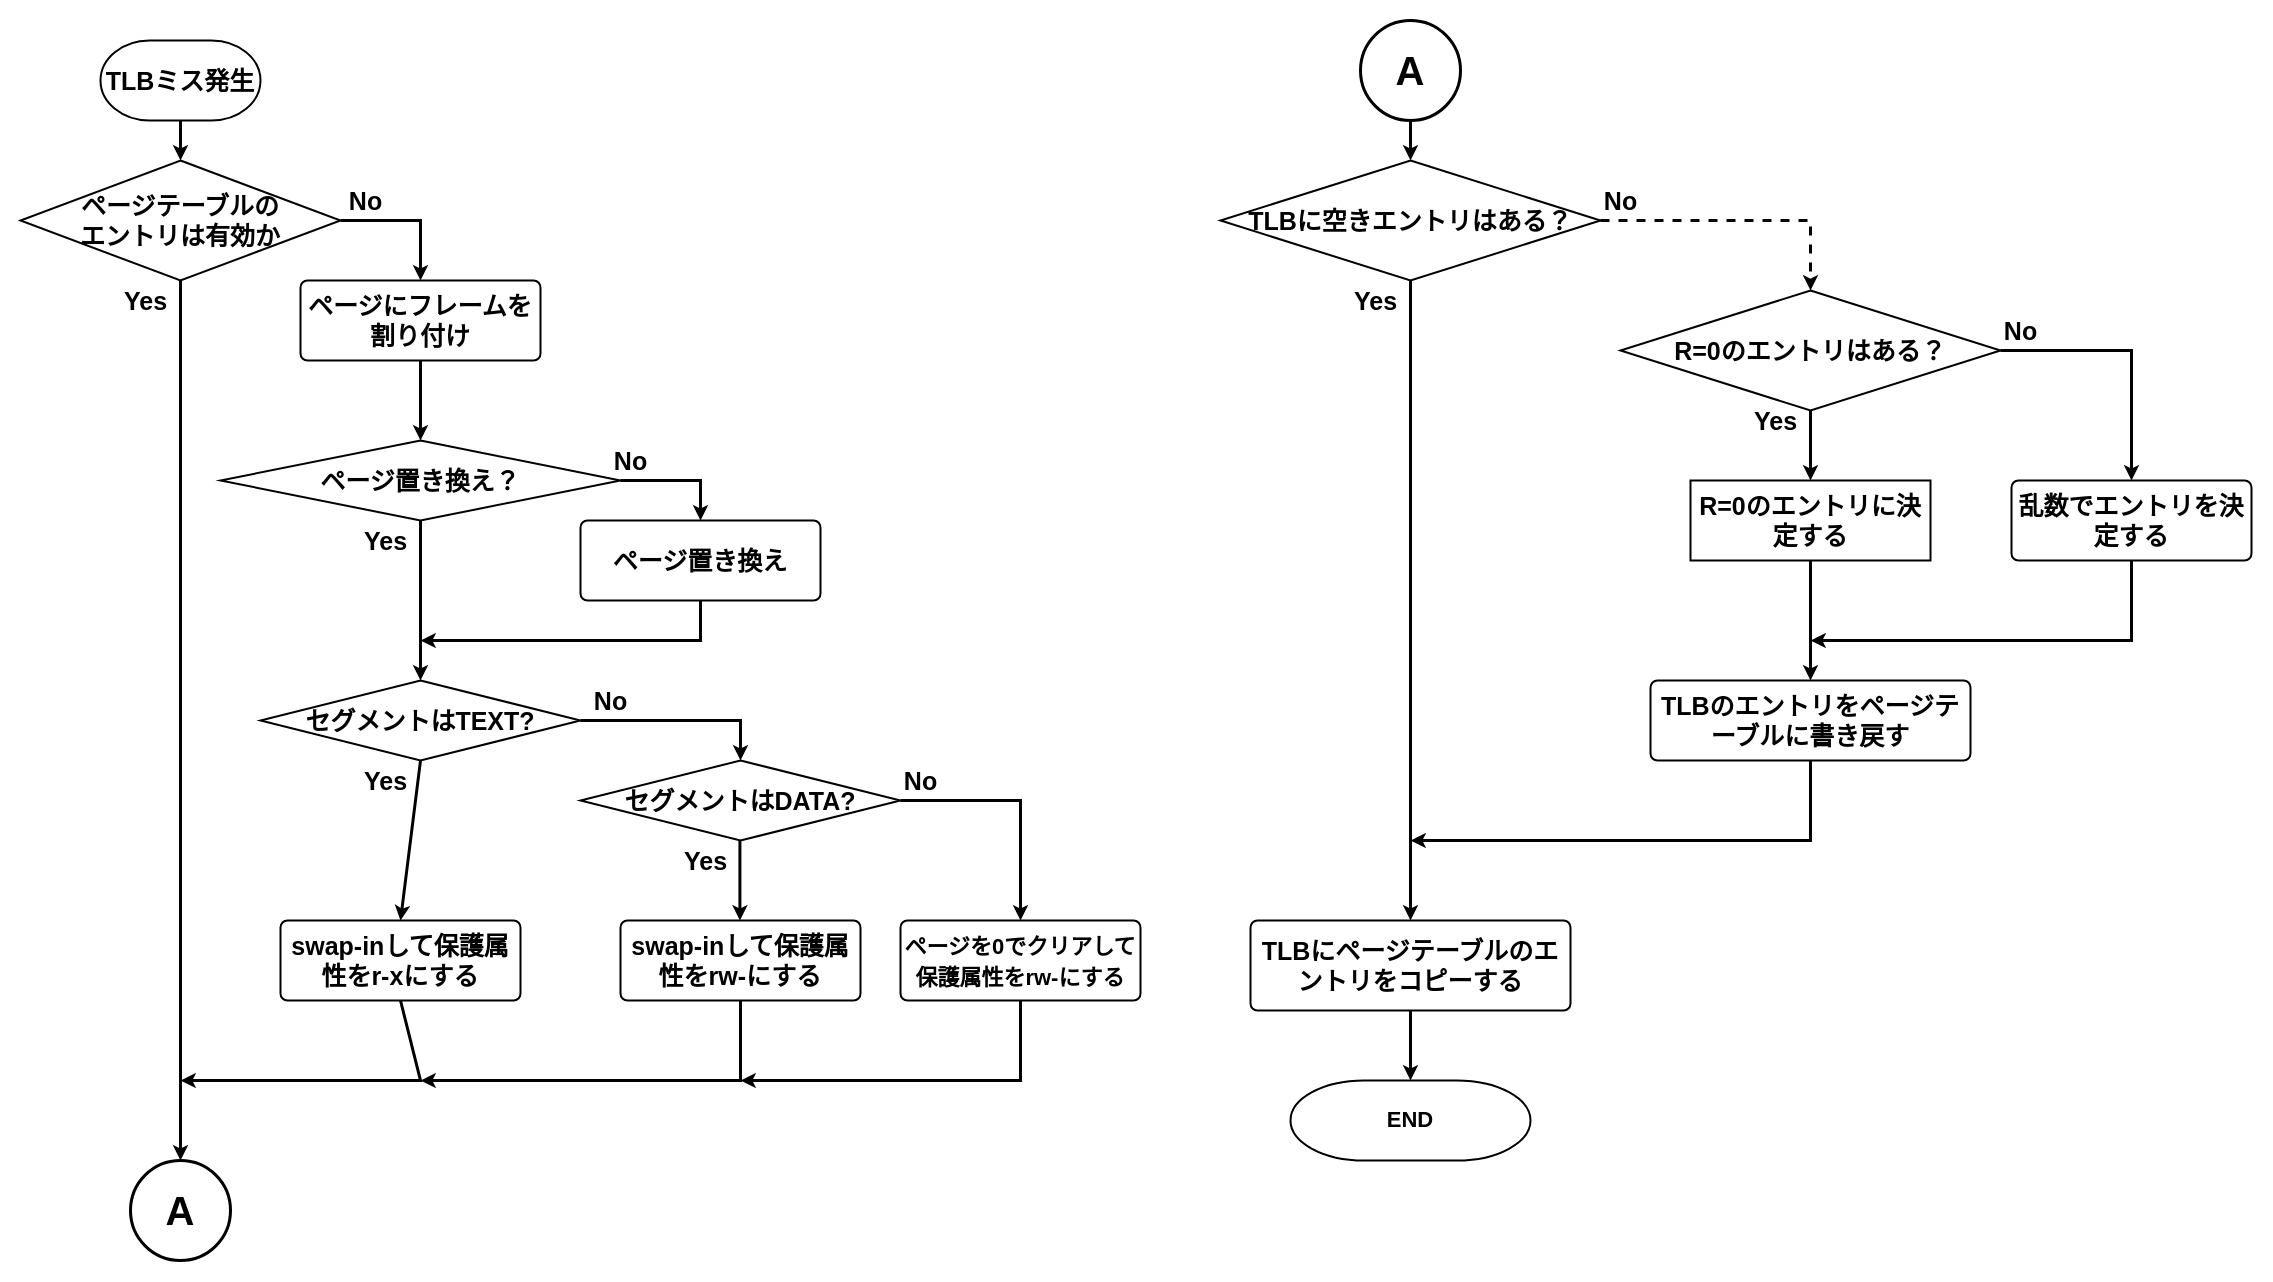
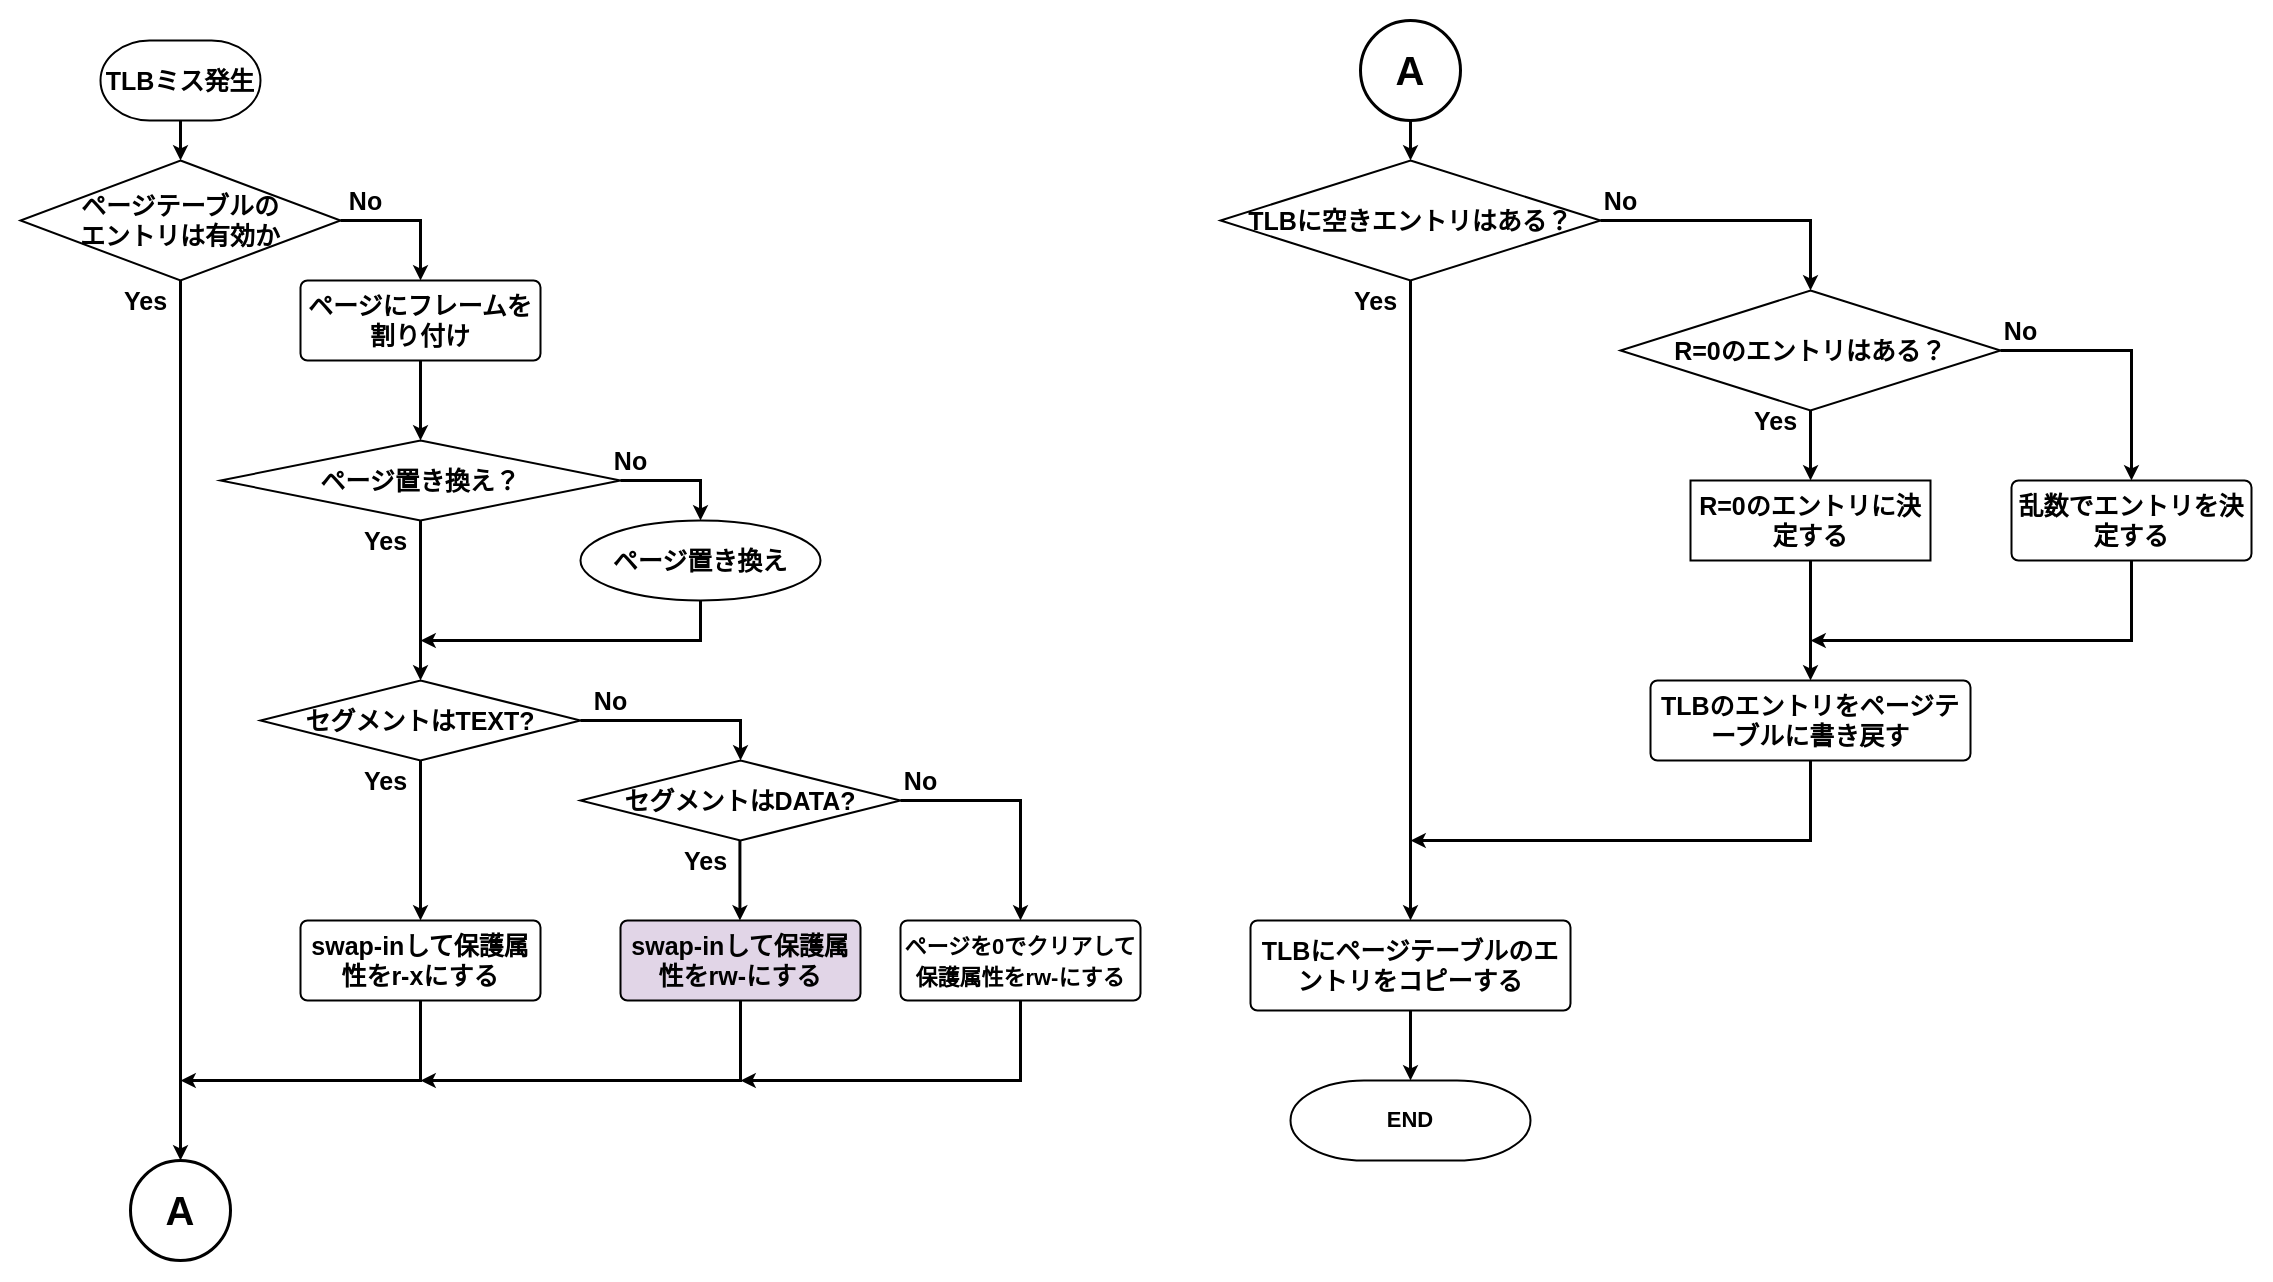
edge "TLBに空きエントリはある？" -> "R=0のエントリはある？": style dashed -> solid
node "ページ置き換え": shape rounded rectangle -> ellipse
node "swap-inして保護属性をr-xにする": moved (401, 961) -> (421, 961)
node "swap-inして保護属性をrw-にする": fillcolor #ffffff -> #e1d5e7
